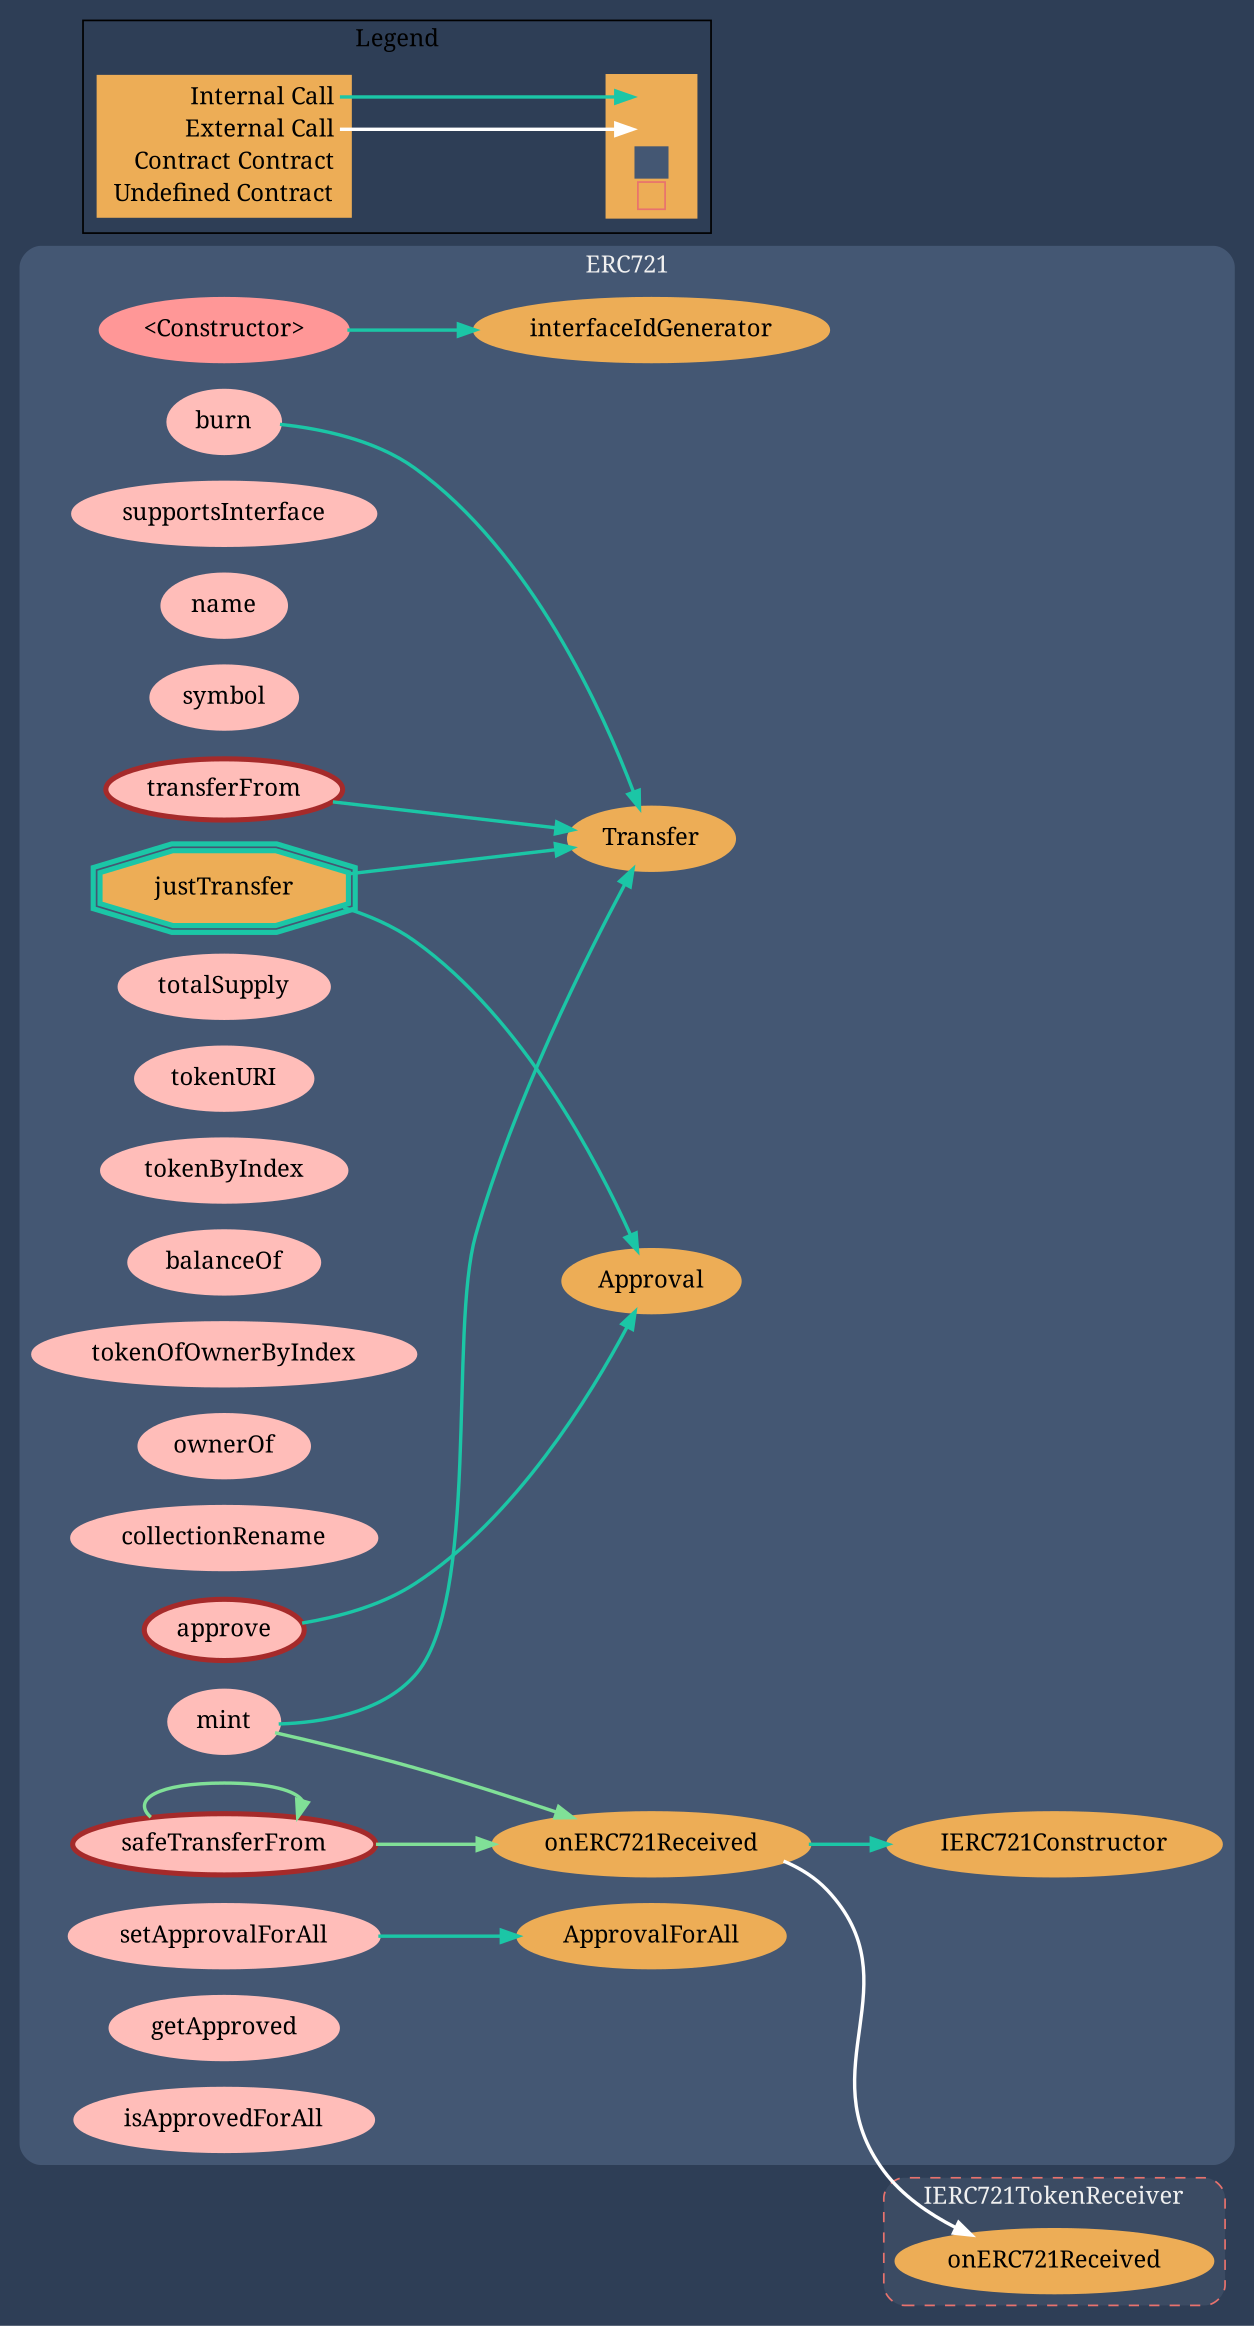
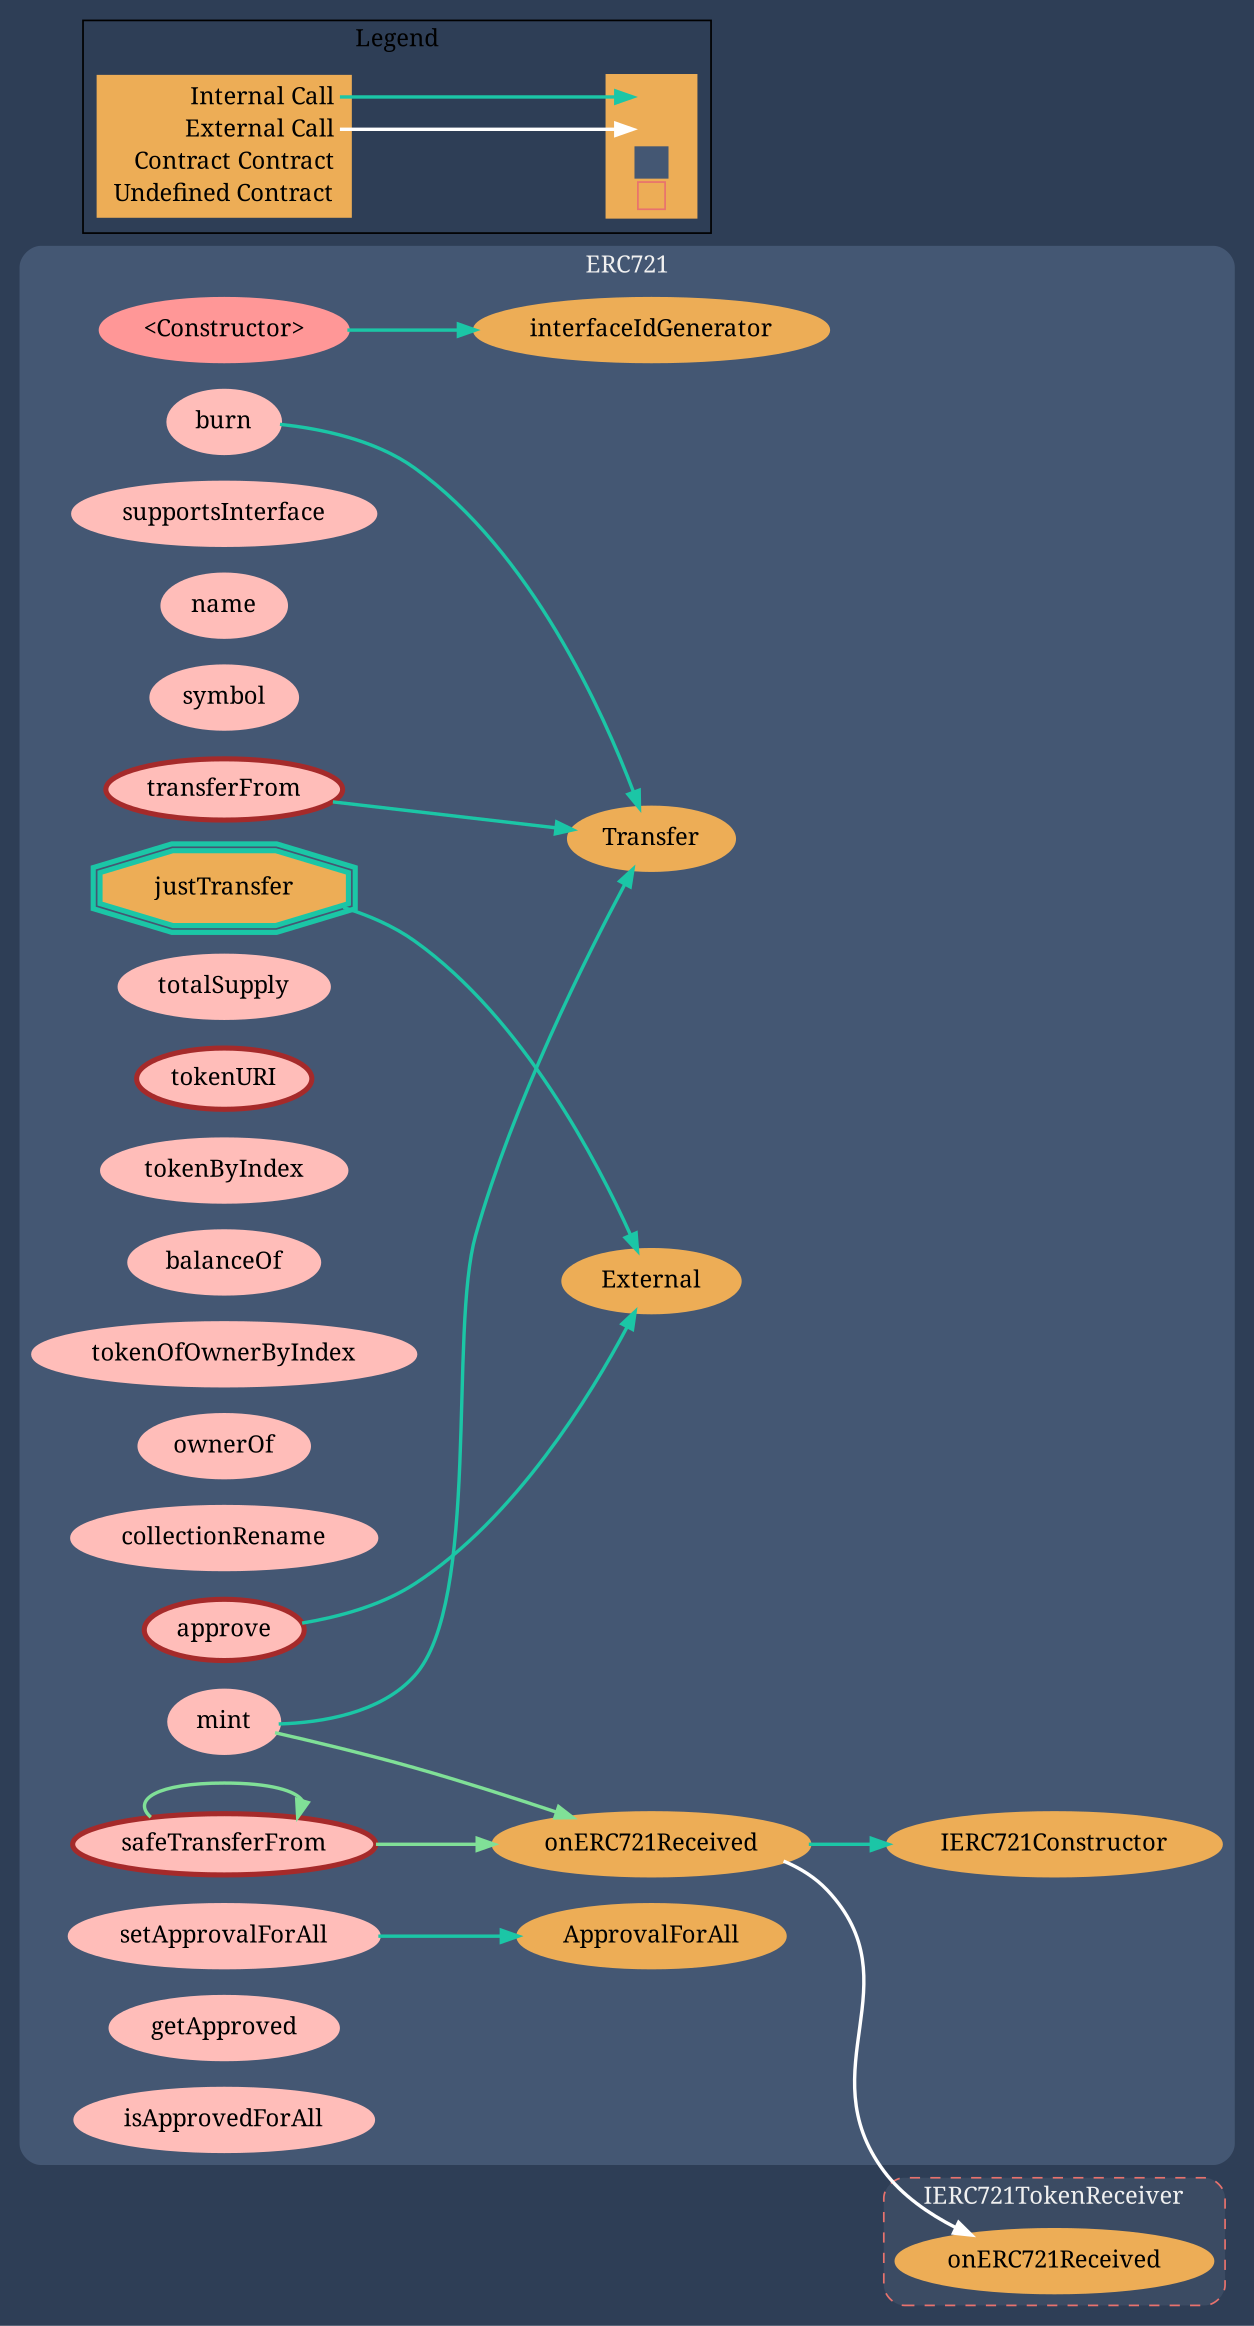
edge "justTransfer" -> "Transfer": removed
node "tokenURI": color #ffbdb9 -> brown
node "Approval": label "Approval" -> "External"
